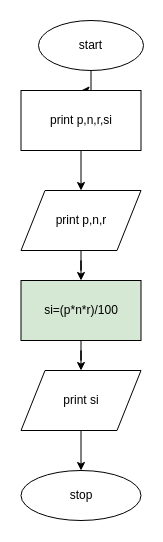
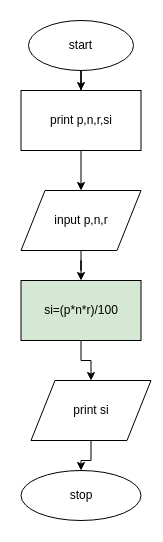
node "start": moved (91, 46) -> (81, 46)
node "print p,n,r": label "print p,n,r" -> "input p,n,r"
node "print si": moved (81, 401) -> (91, 411)
